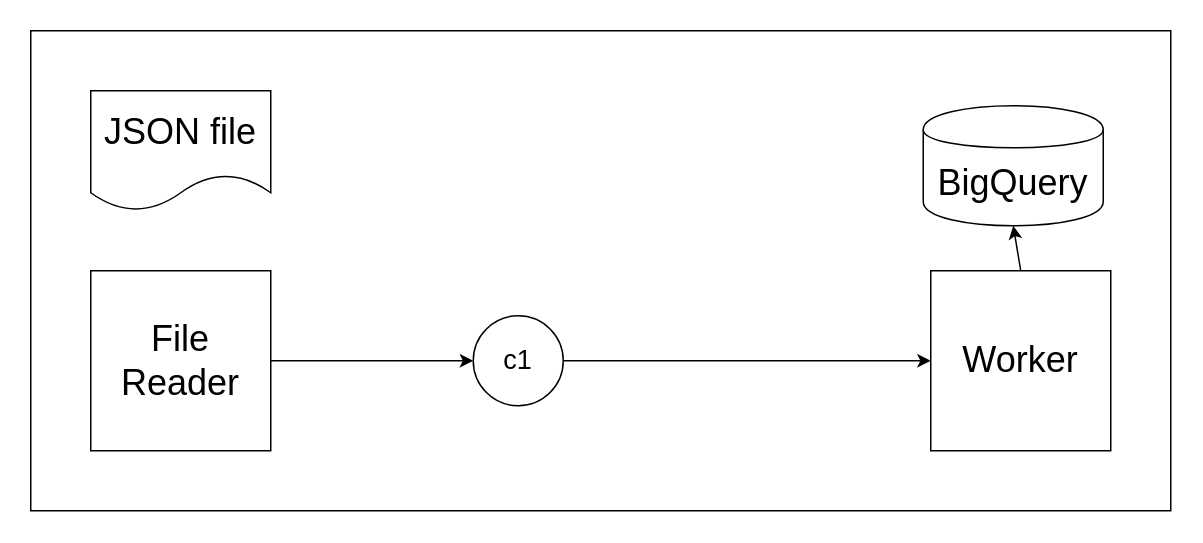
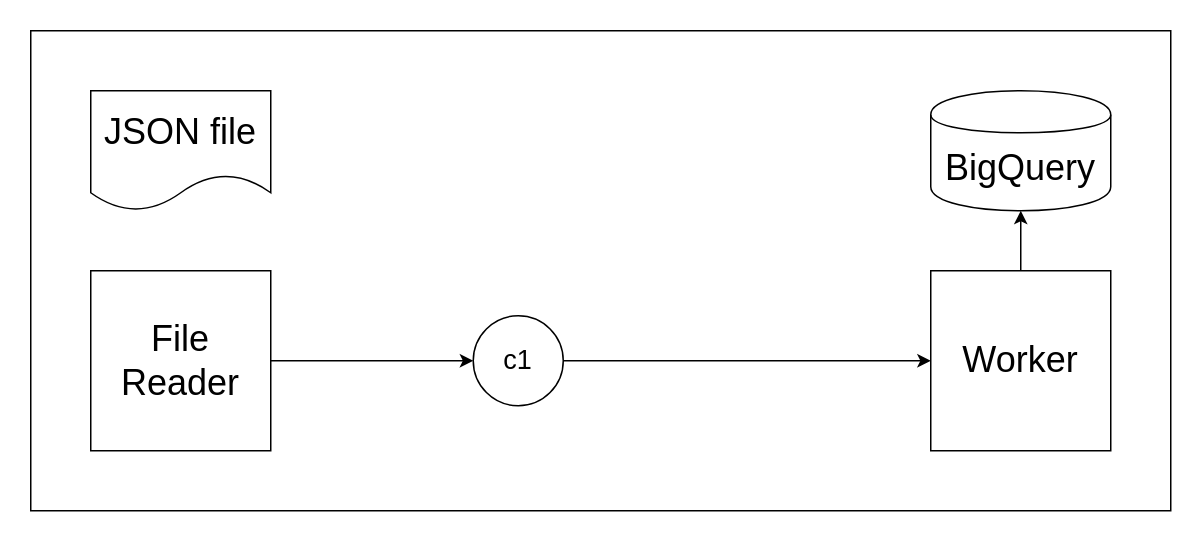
node "BigQuery": moved (1013, 166) -> (1021, 151)
